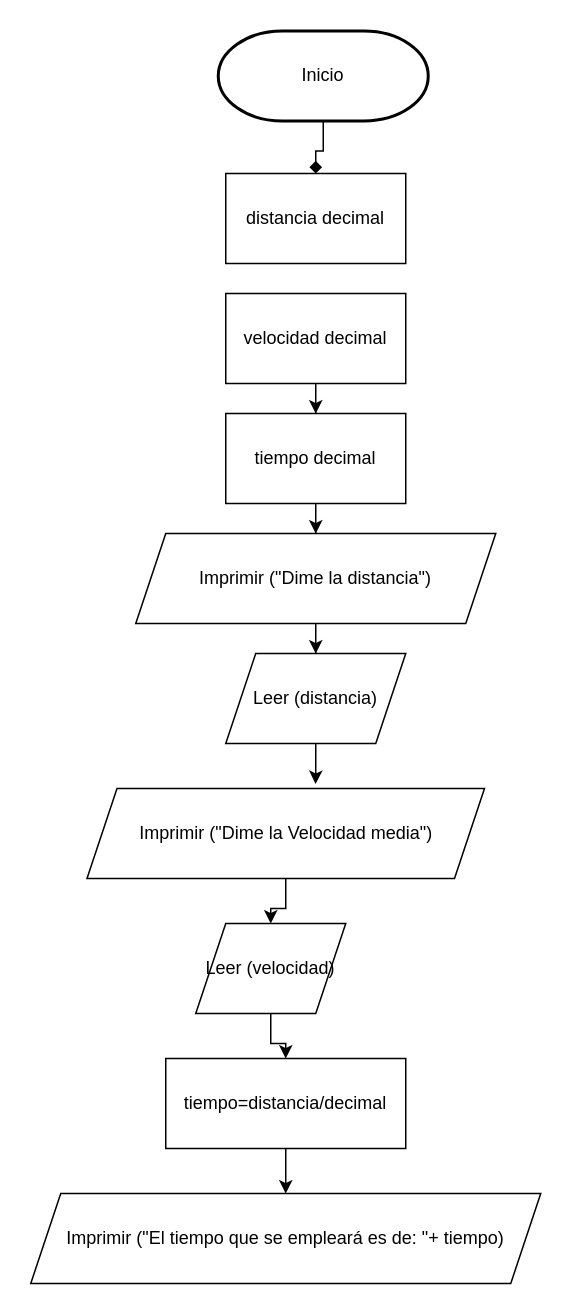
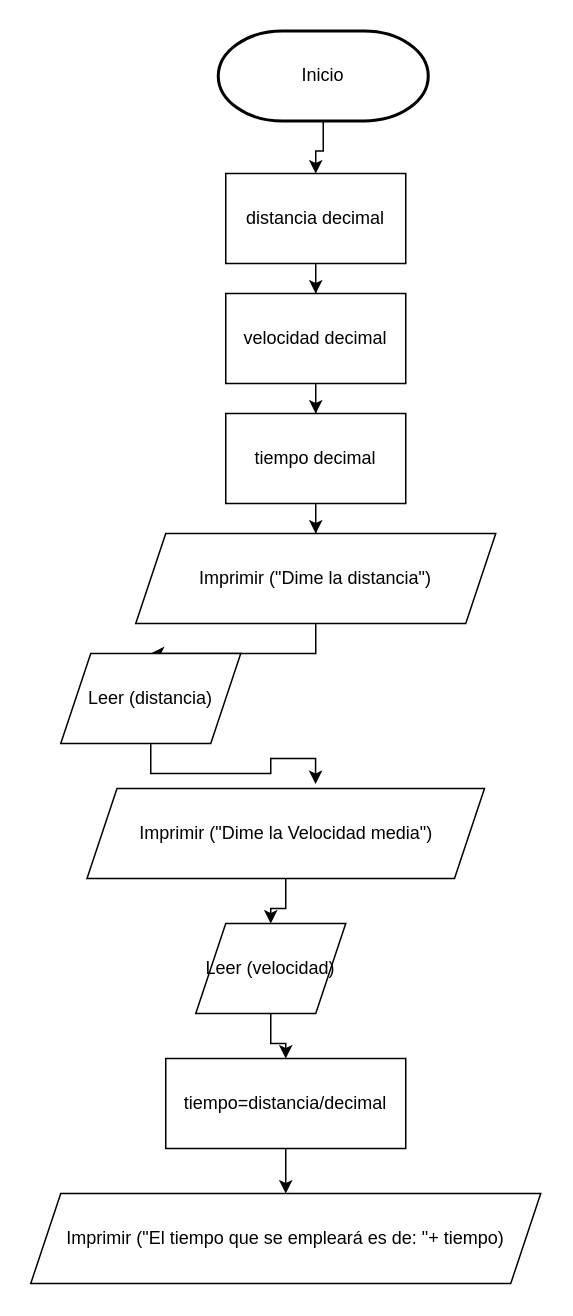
edge "Inicio" -> "distancia decimal": arrowhead diamond -> classic
edge "distancia decimal" -> "velocidad decimal": added
node "Leer (distancia)": moved (316, 698) -> (151, 698)
